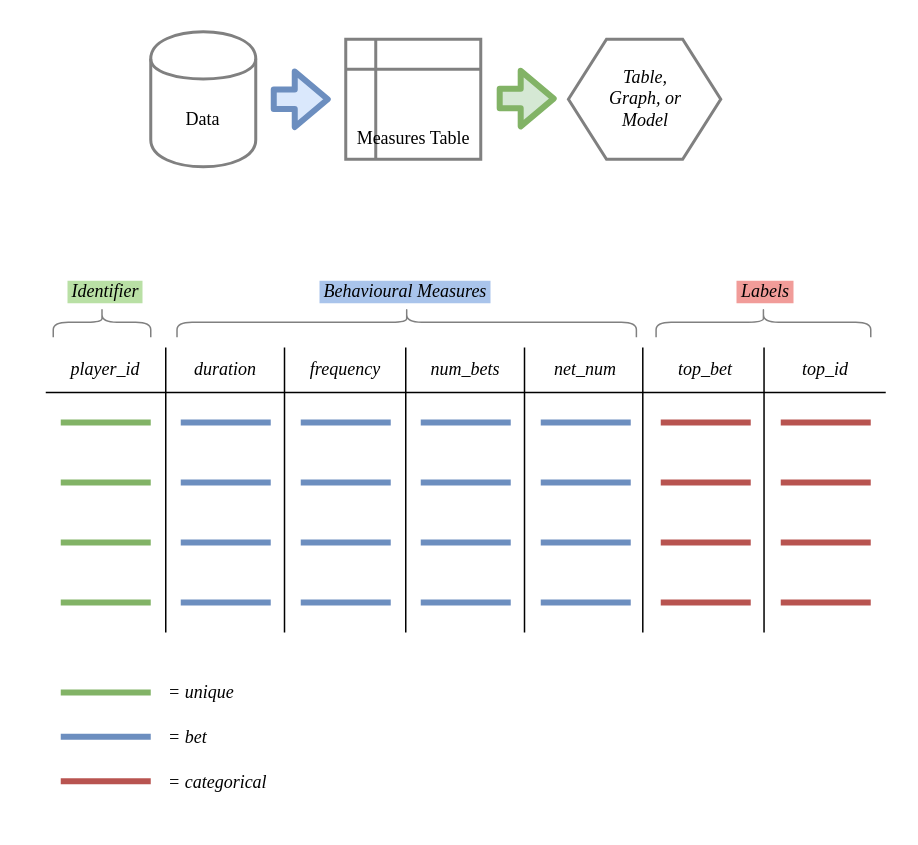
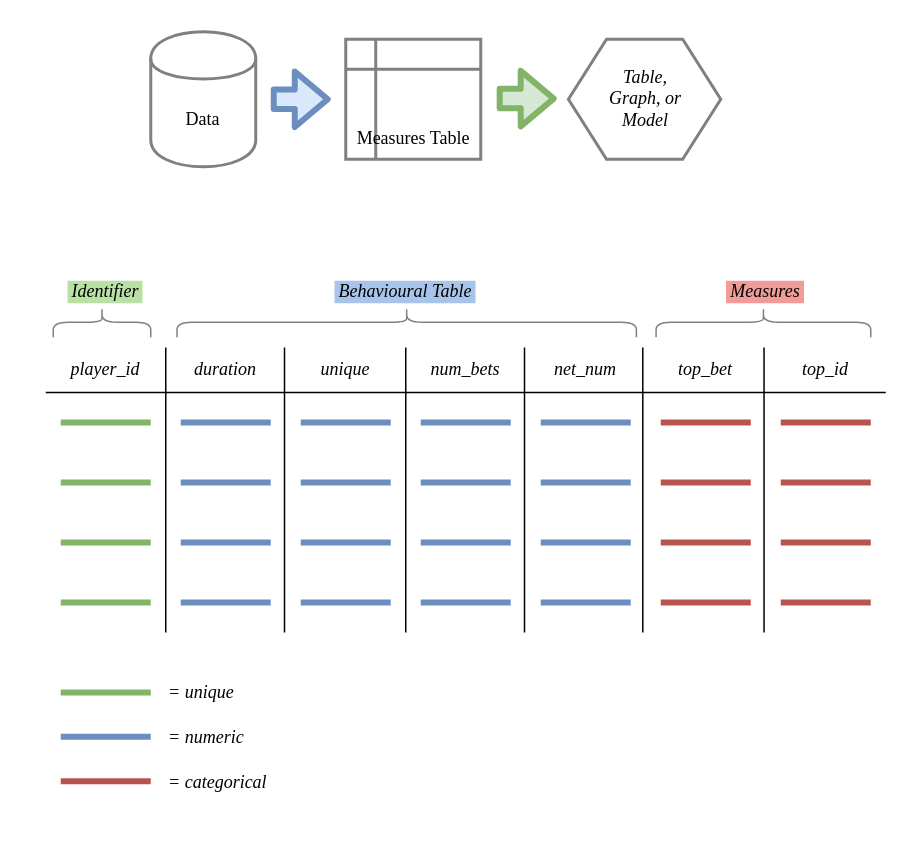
node "Behavioural Measures": label "Behavioural Measures" -> "Behavioural Table"
node "Labels": label "Labels" -> "Measures"
node "frequency": label "frequency" -> "unique"
node "= bet": label "= bet" -> "= numeric"
